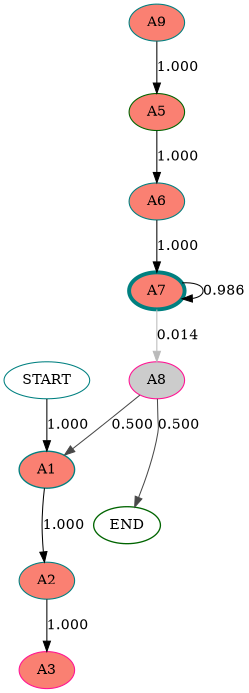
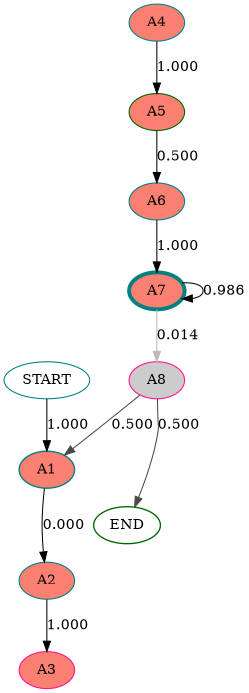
node "A9": label "A9" -> "A4"
edge "A5" -> "A6": label "1.000" -> "0.500"
edge "A1" -> "A2": label "1.000" -> "0.000"
